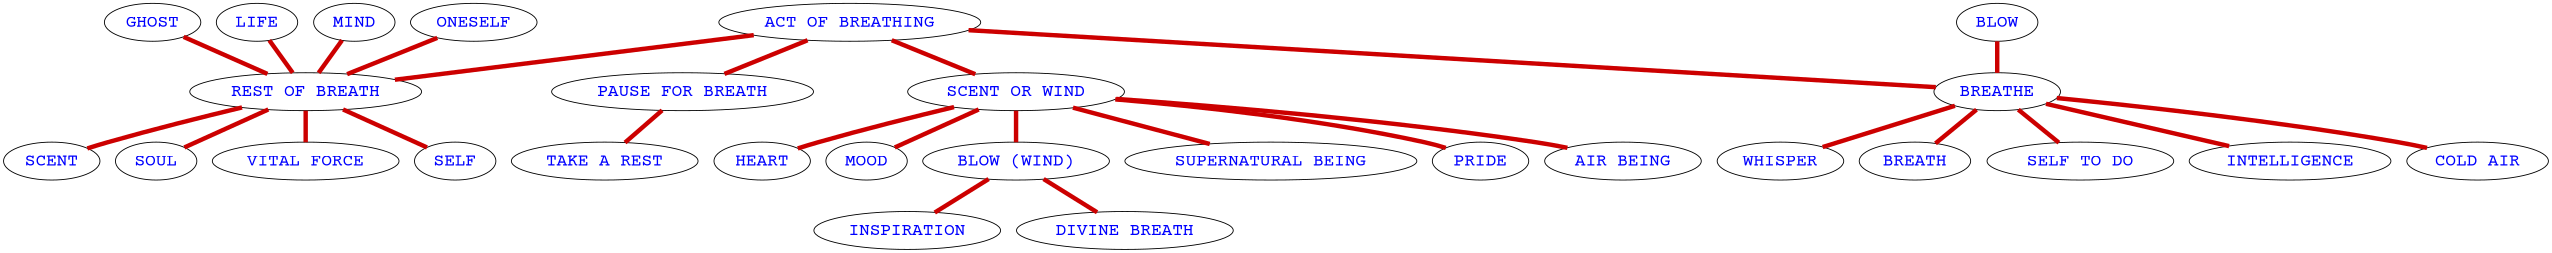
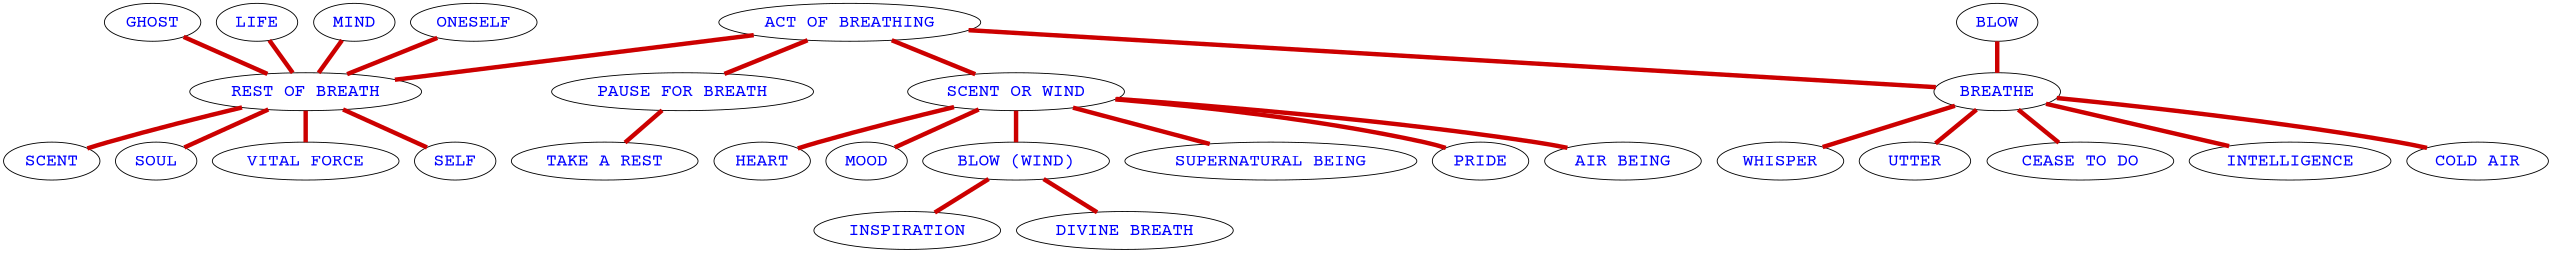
node "BREATH": label "BREATH" -> "UTTER"
node "SELF TO DO": label "SELF TO DO" -> "CEASE TO DO"
